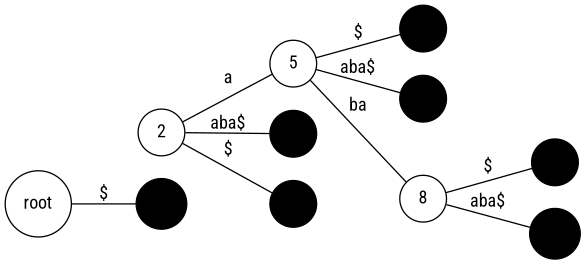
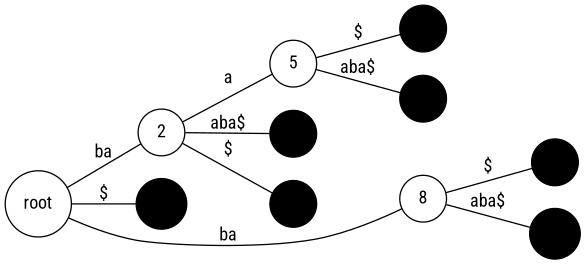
edge "5" -- "8": now "root" -- "8"
edge "2" -- "root": added, label "ba"
